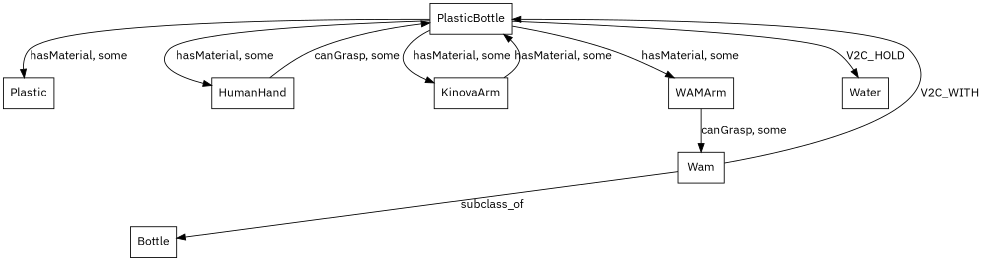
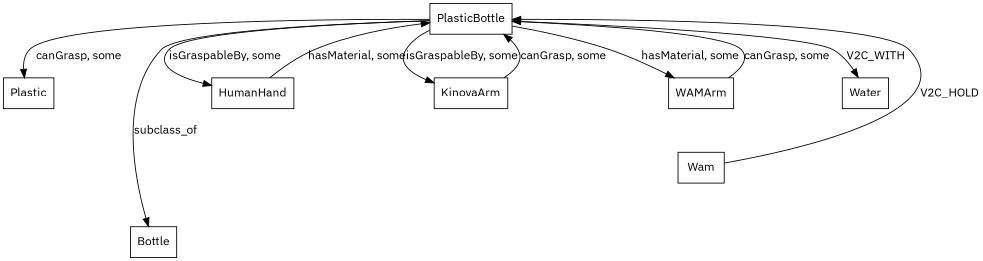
edge "PlasticBottle" -> "Plastic": label "hasMaterial, some" -> "canGrasp, some"
edge "PlasticBottle" -> "HumanHand": label "hasMaterial, some" -> "isGraspableBy, some"
edge "HumanHand" -> "PlasticBottle": label "canGrasp, some" -> "hasMaterial, some"
edge "PlasticBottle" -> "KinovaArm": label "hasMaterial, some" -> "isGraspableBy, some"
edge "KinovaArm" -> "PlasticBottle": label "hasMaterial, some" -> "canGrasp, some"
edge "PlasticBottle" -> "Water": label "V2C_HOLD" -> "V2C_WITH"
edge "Wam" -> "PlasticBottle": label "V2C_WITH" -> "V2C_HOLD"
edge "WAMArm" -> "Wam": now "WAMArm" -> "PlasticBottle"
edge "Wam" -> "Bottle": now "PlasticBottle" -> "Bottle"
